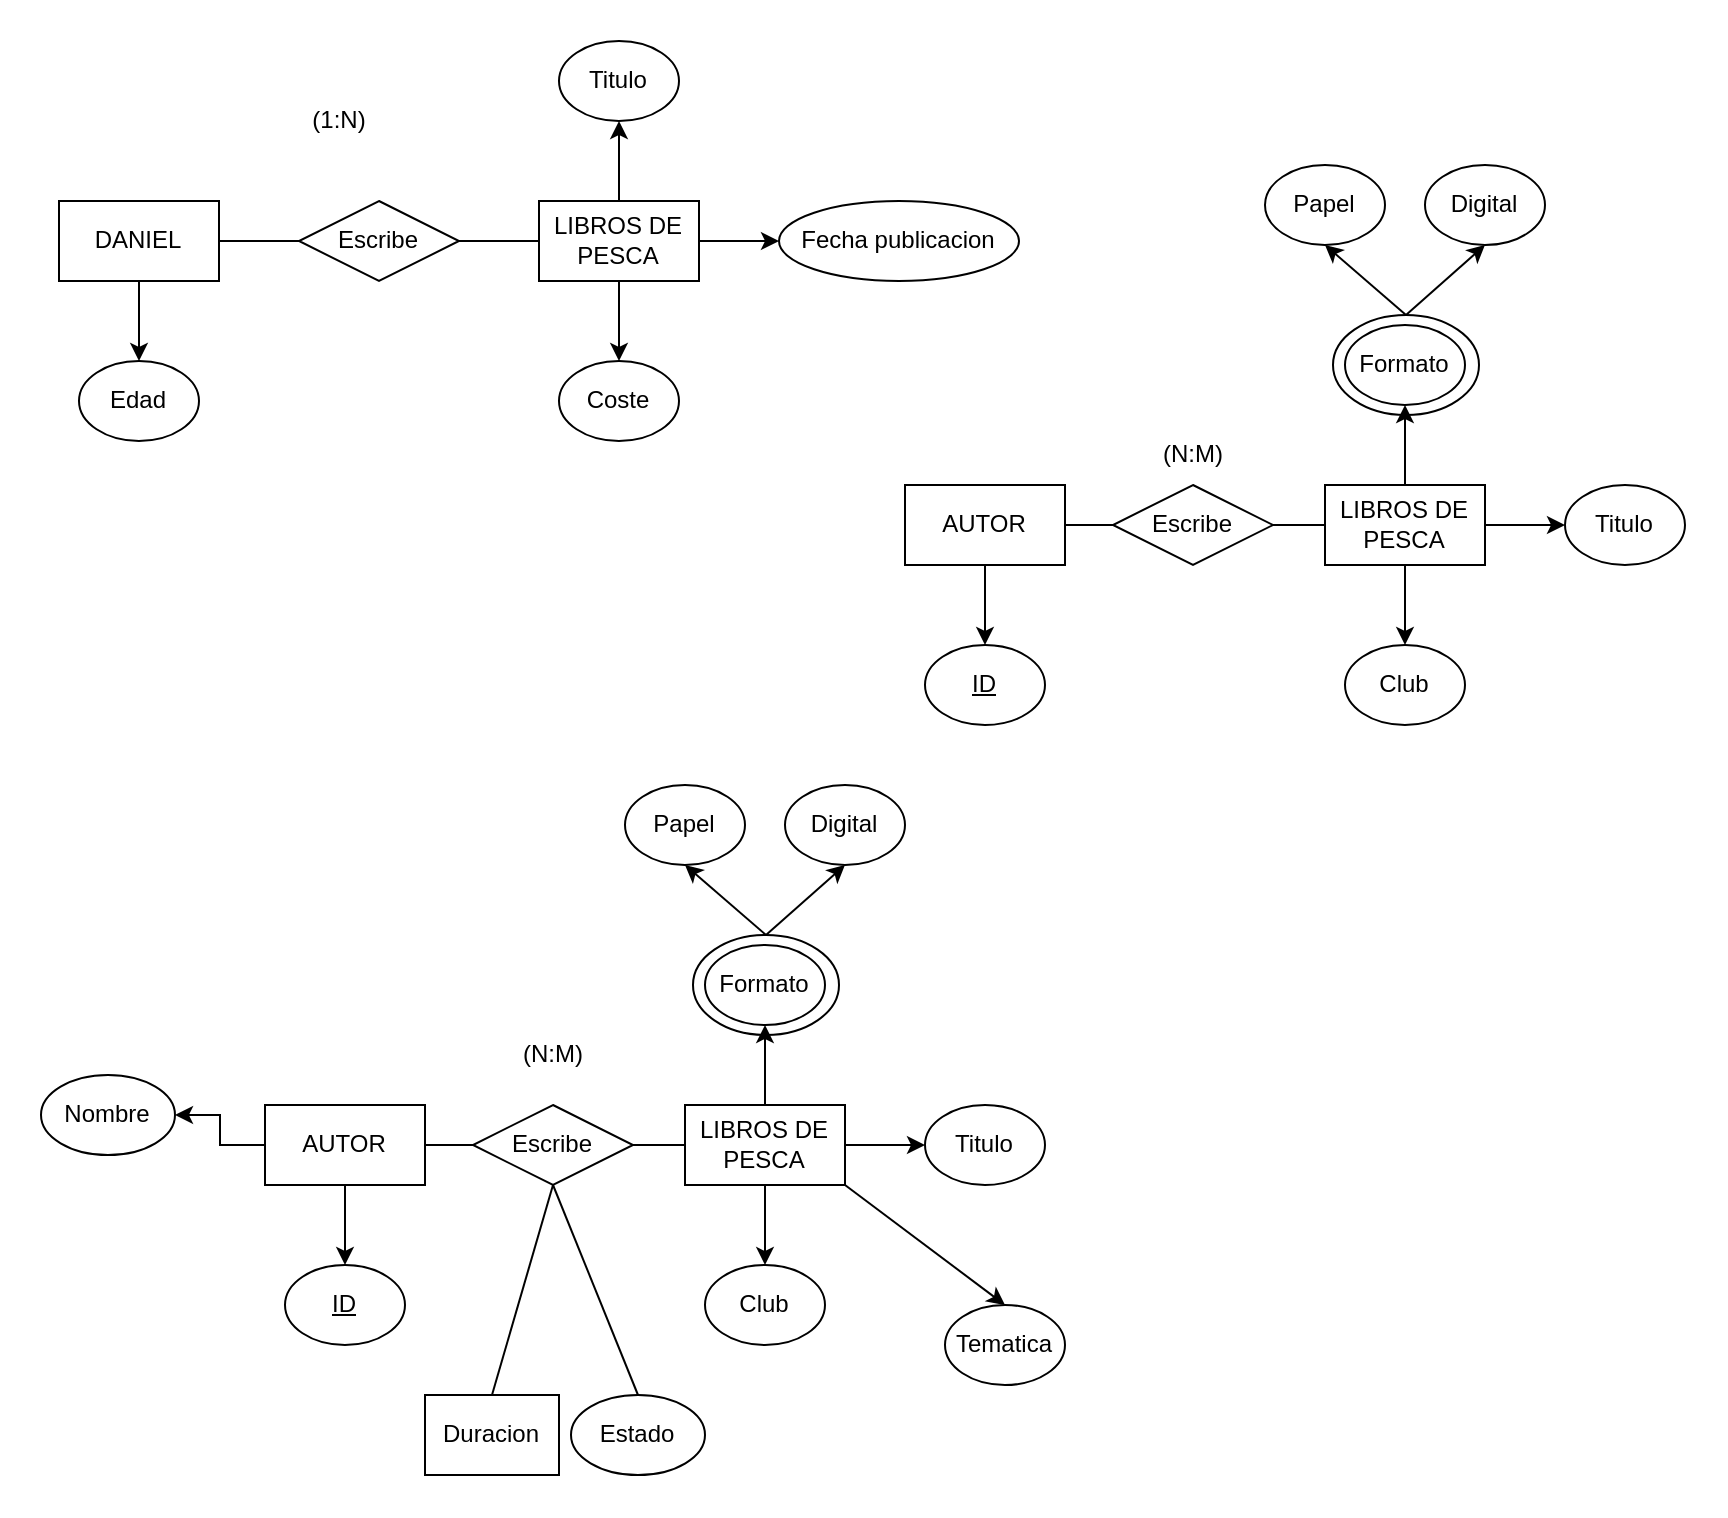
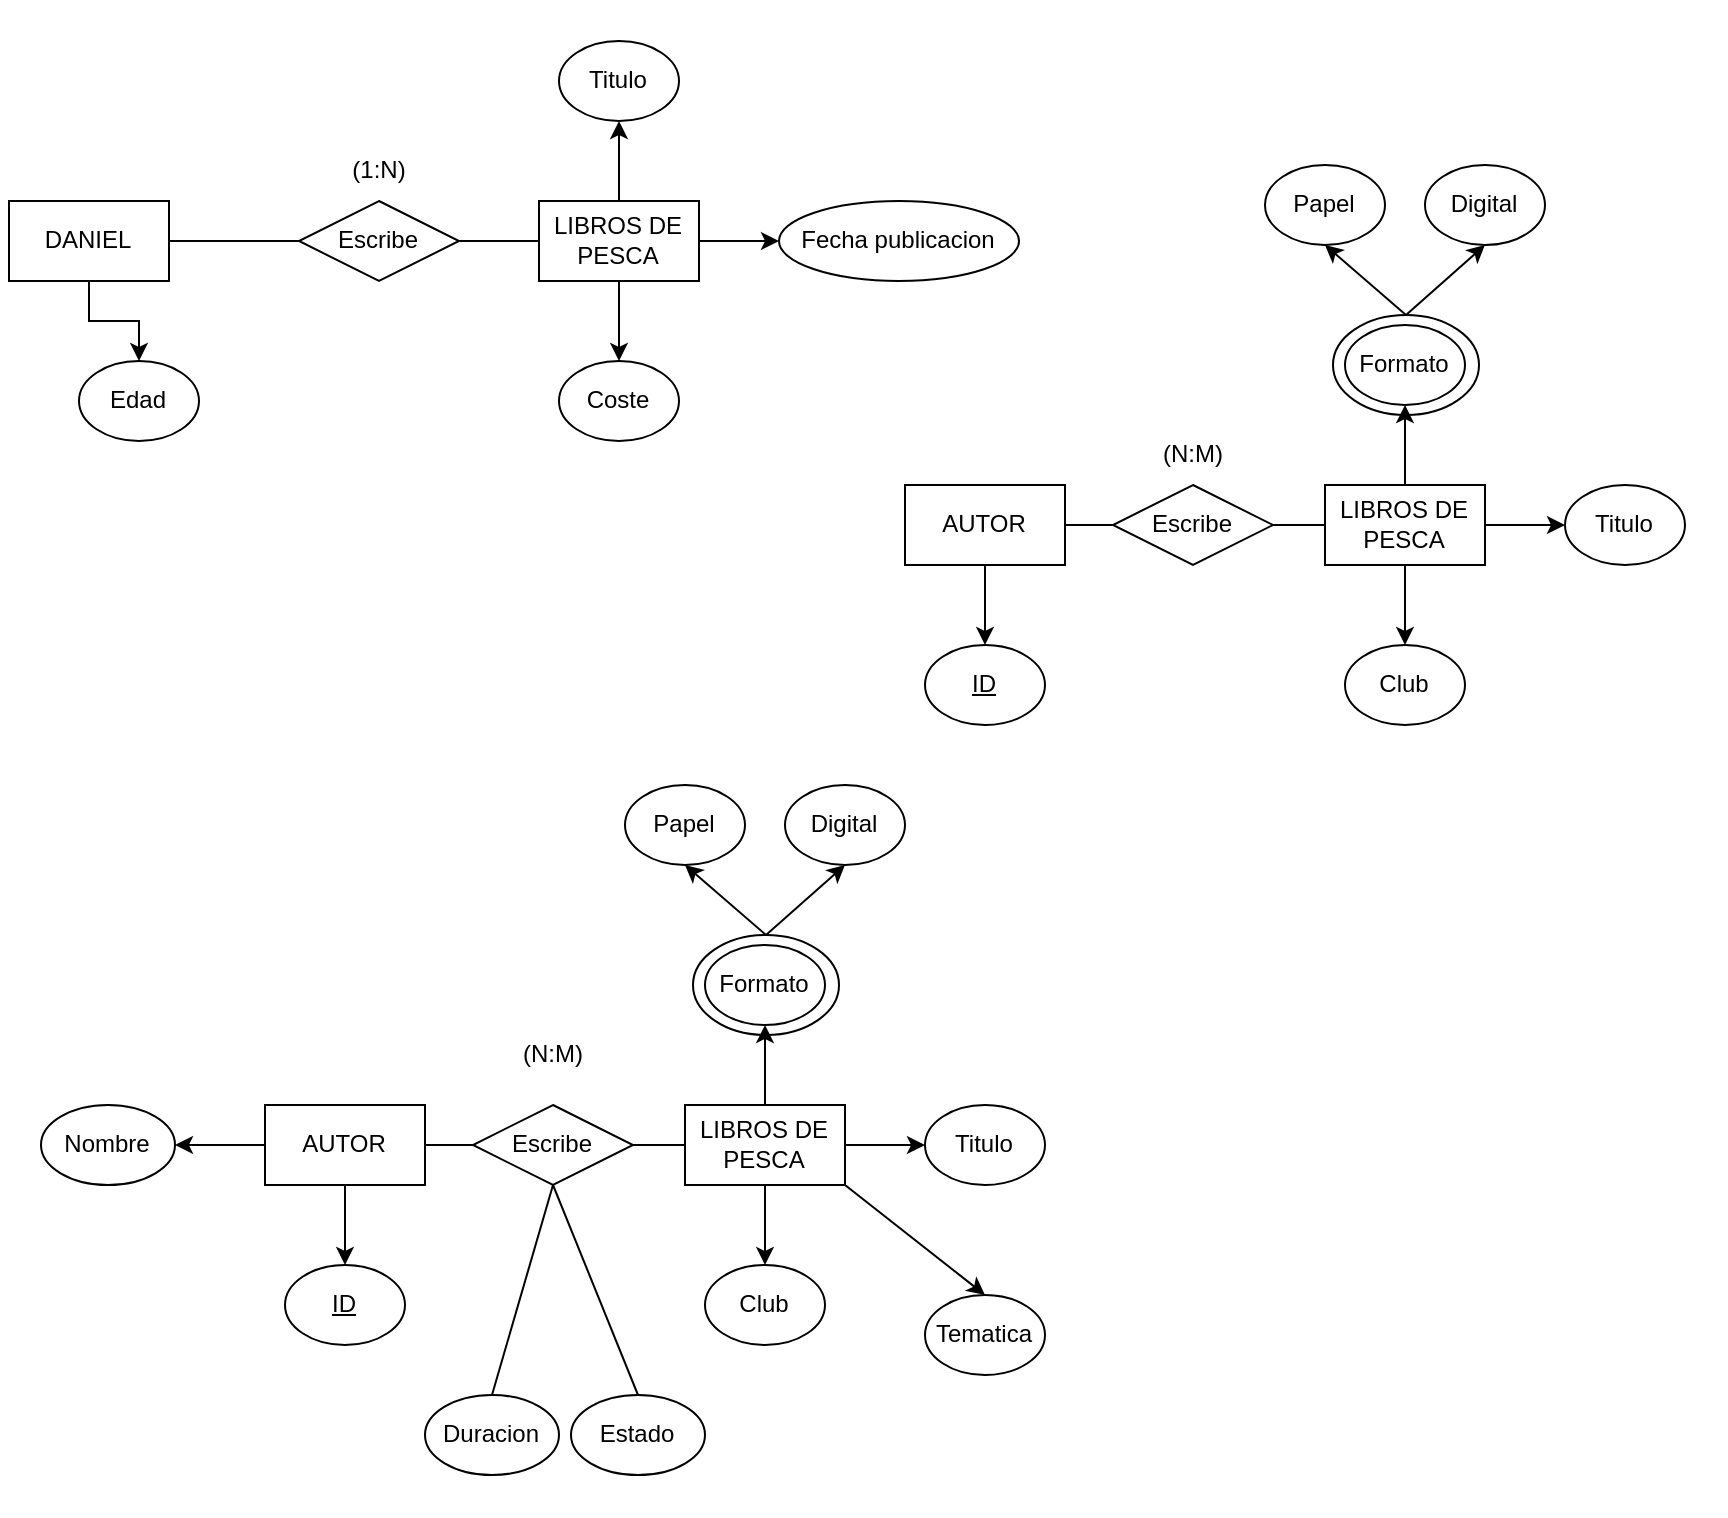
node "(1:N)": moved (339, 121) -> (379, 171)
node "DANIEL": moved (139, 241) -> (89, 241)
node "Nombre": moved (108, 1115) -> (108, 1145)
node "Tematica": moved (1005, 1345) -> (985, 1335)
node "Duracion": shape rectangle -> ellipse
